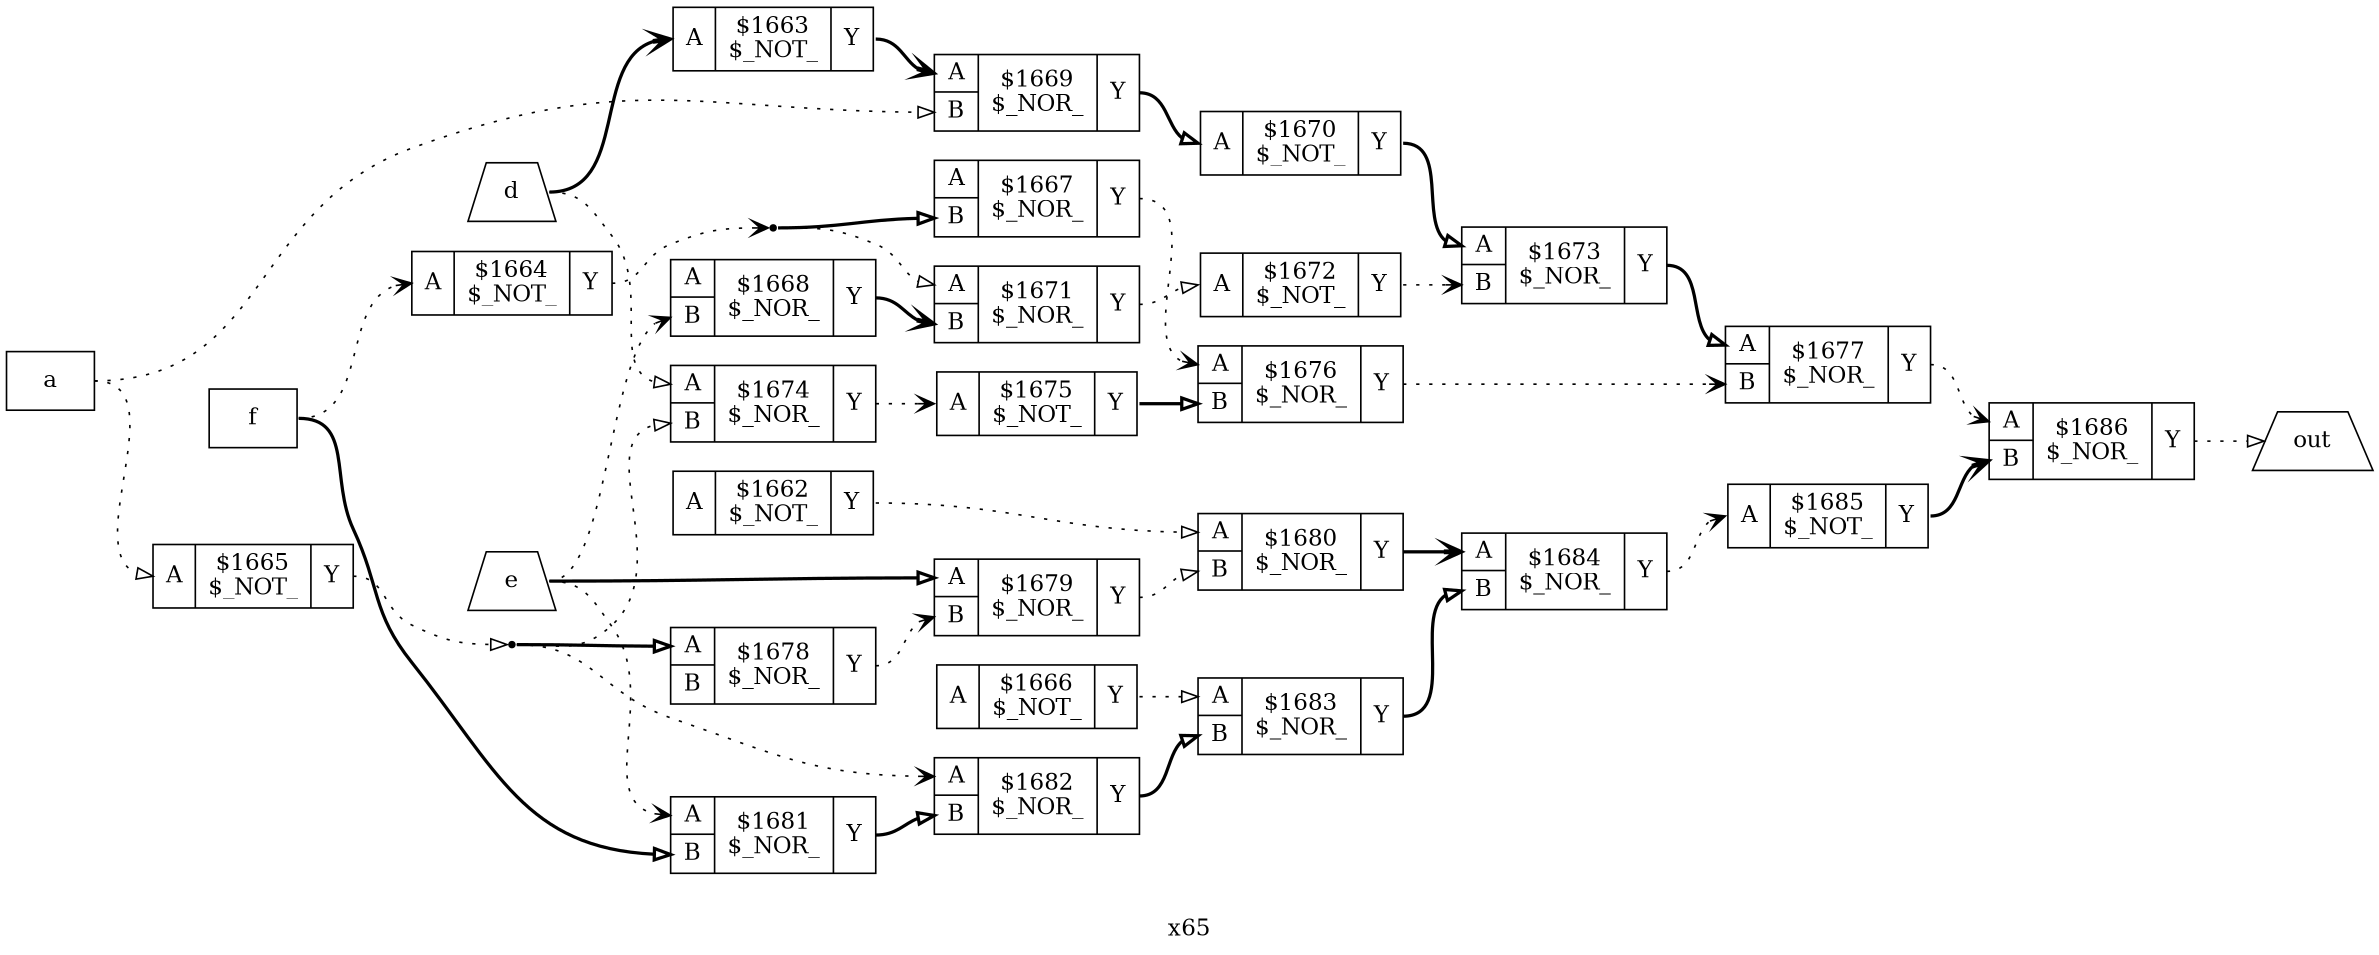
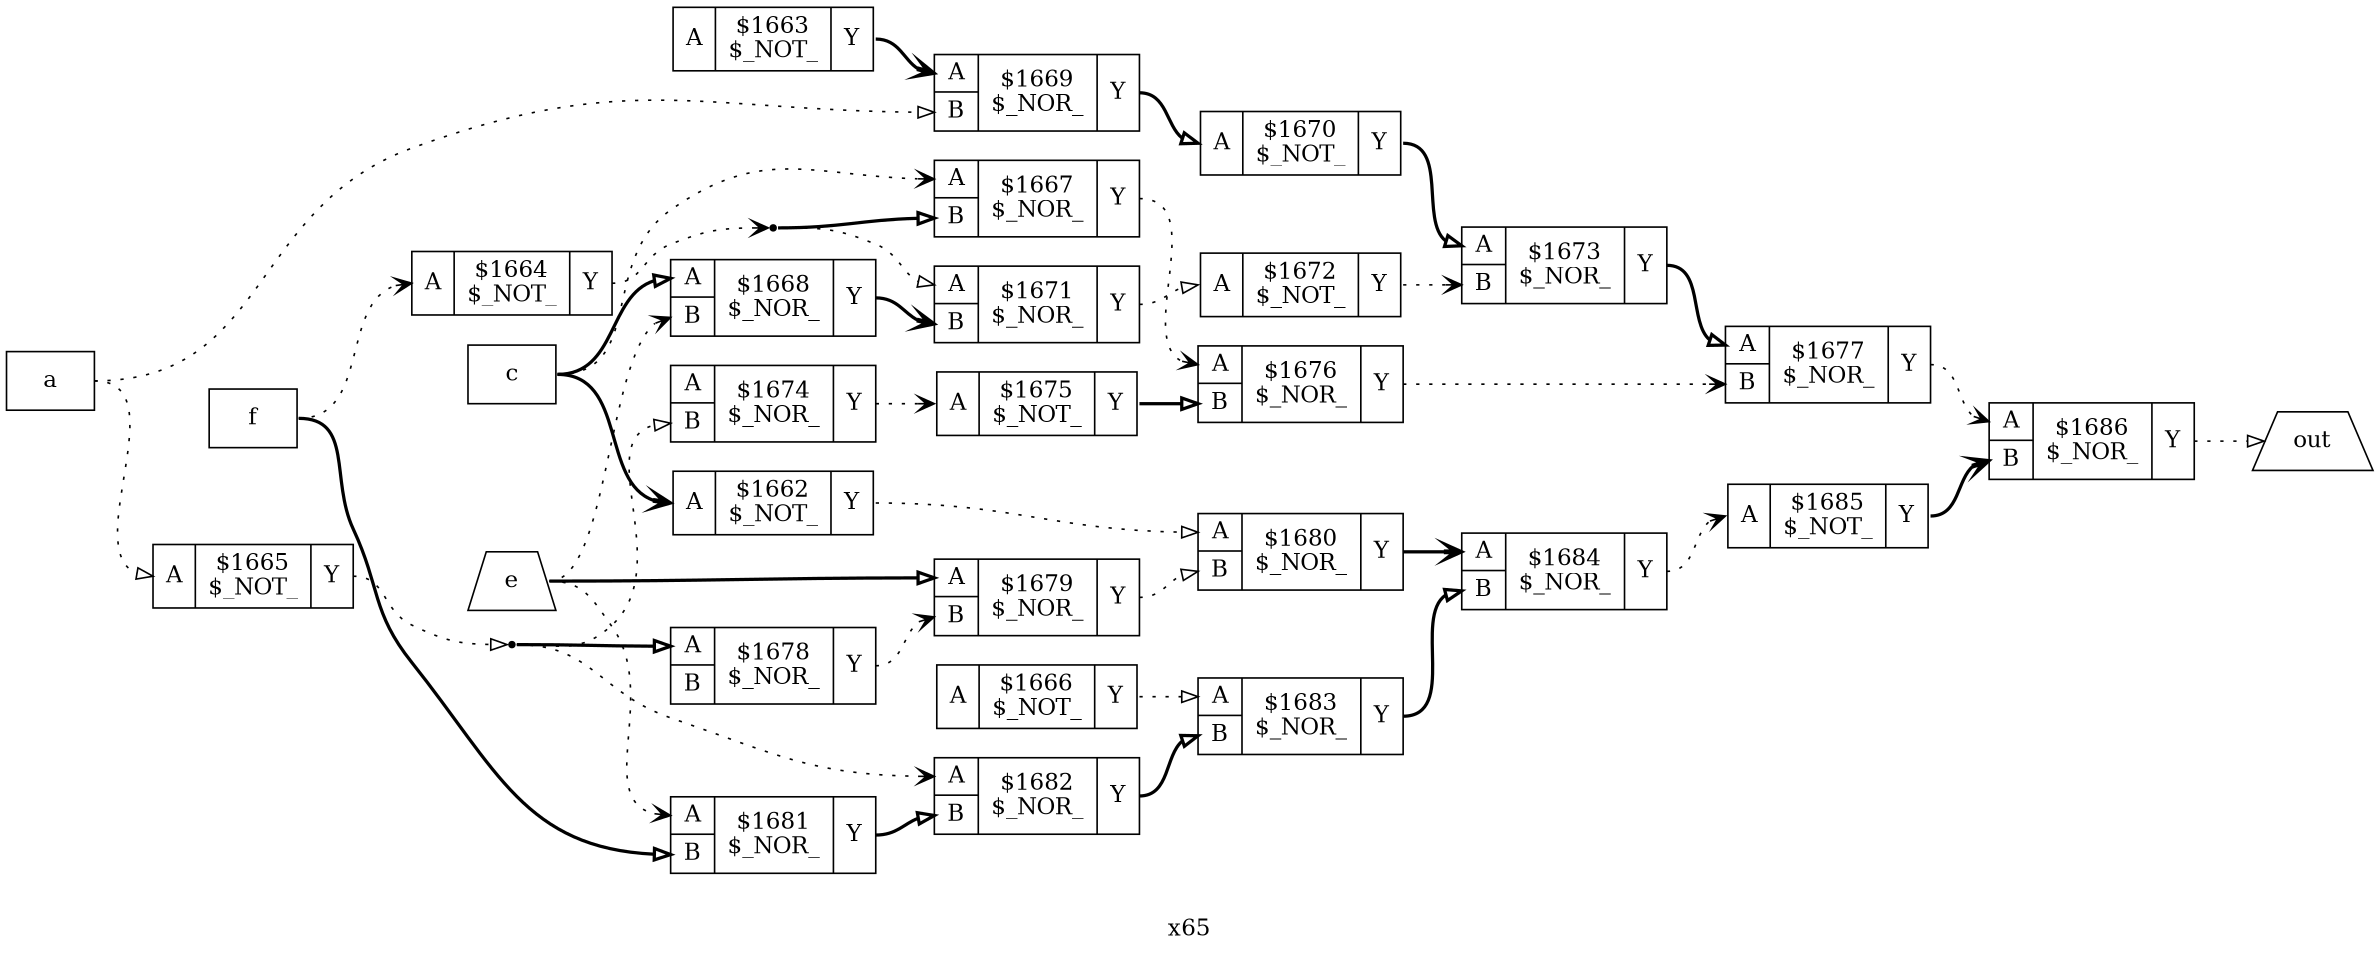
node "d": removed
node "c": added
